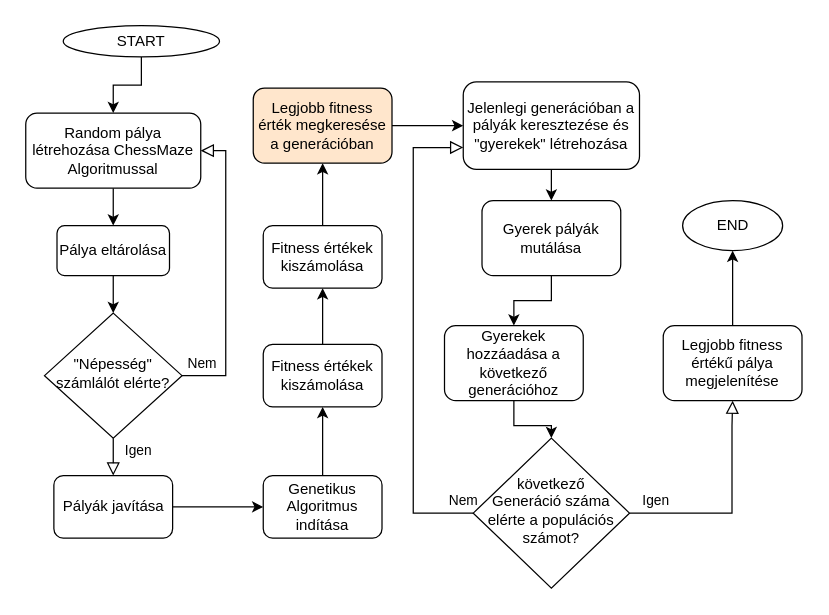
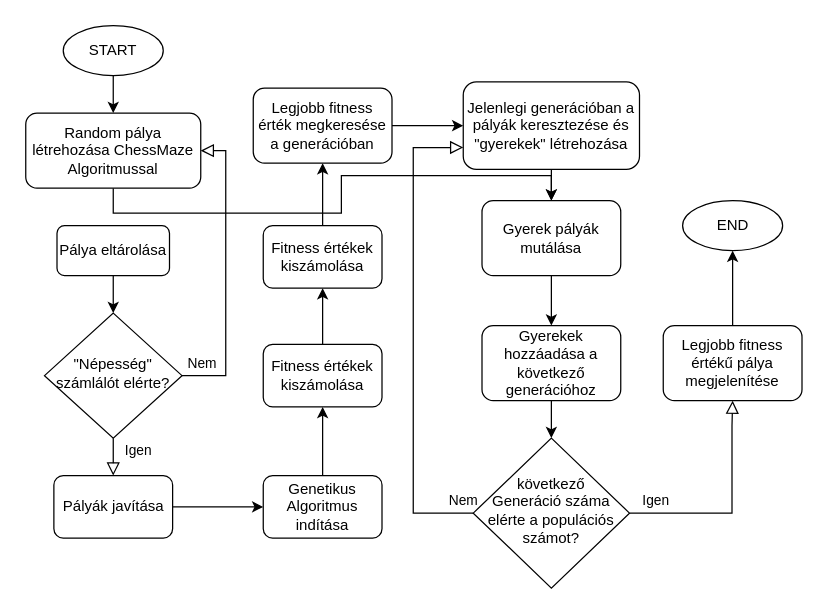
node "START": size 156x31 -> 100x50
node "Legjobb fitness érték megkeresése a generációban": fillcolor #ffe6cc -> #ffffff
edge "Random pálya létrehozása ChessMaze Algoritmussal" -> "Pálya eltárolása": now "Random pálya létrehozása ChessMaze Algoritmussal" -> "Gyerek pályák mutálása"
node "Gyerekek hozzáadása a következő generációhoz": moved (514, 363) -> (551, 363)
